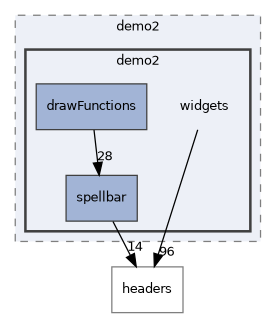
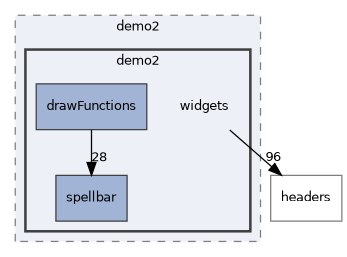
edge "spellbar" -> "headers": removed
